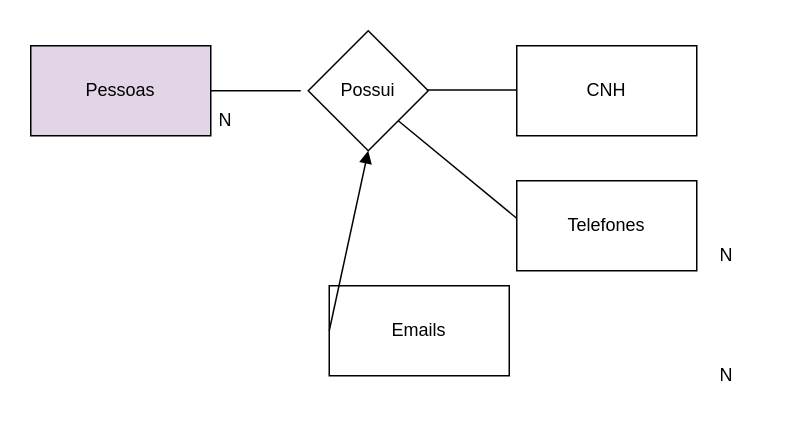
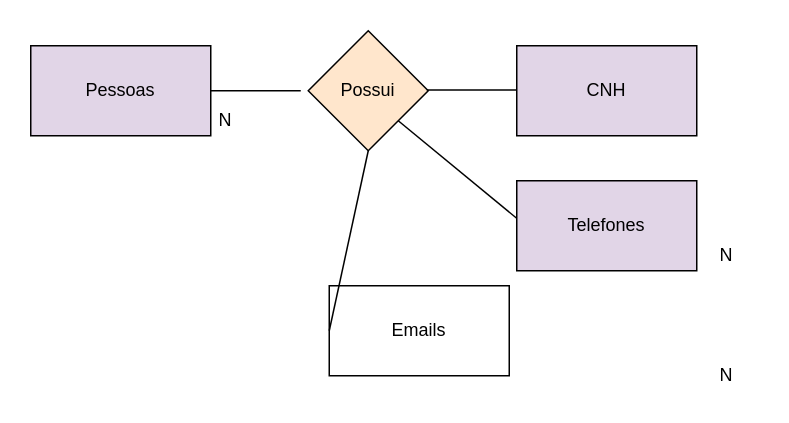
node "Possui": fillcolor #ffffff -> #ffe6cc
node "CNH": fillcolor #ffffff -> #e1d5e7
edge "Emails" -> "Possui": arrowhead block -> none
node "Telefones": fillcolor #ffffff -> #e1d5e7
